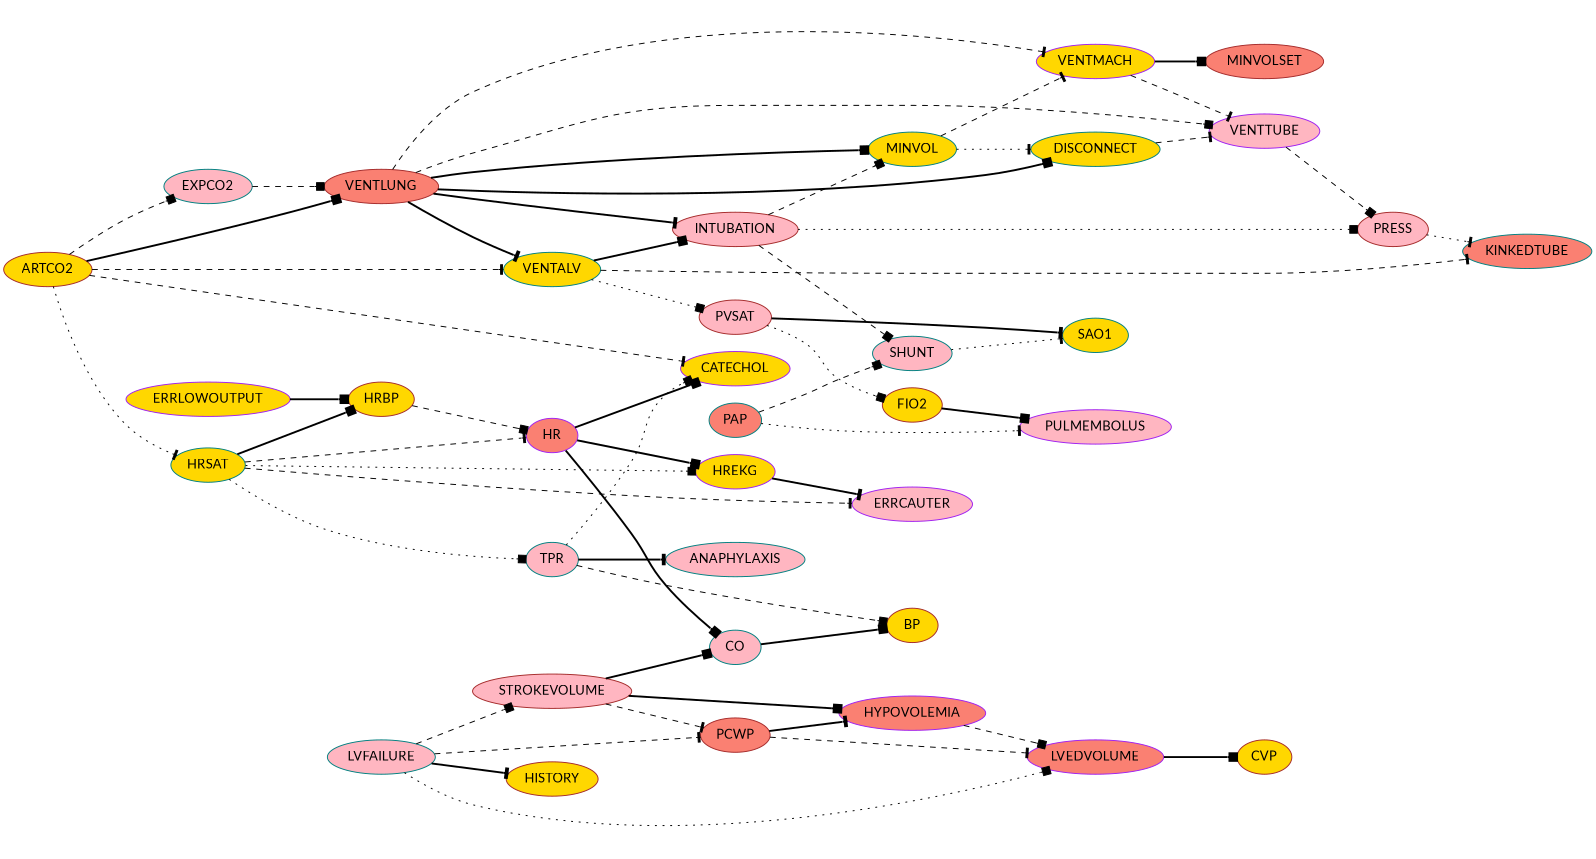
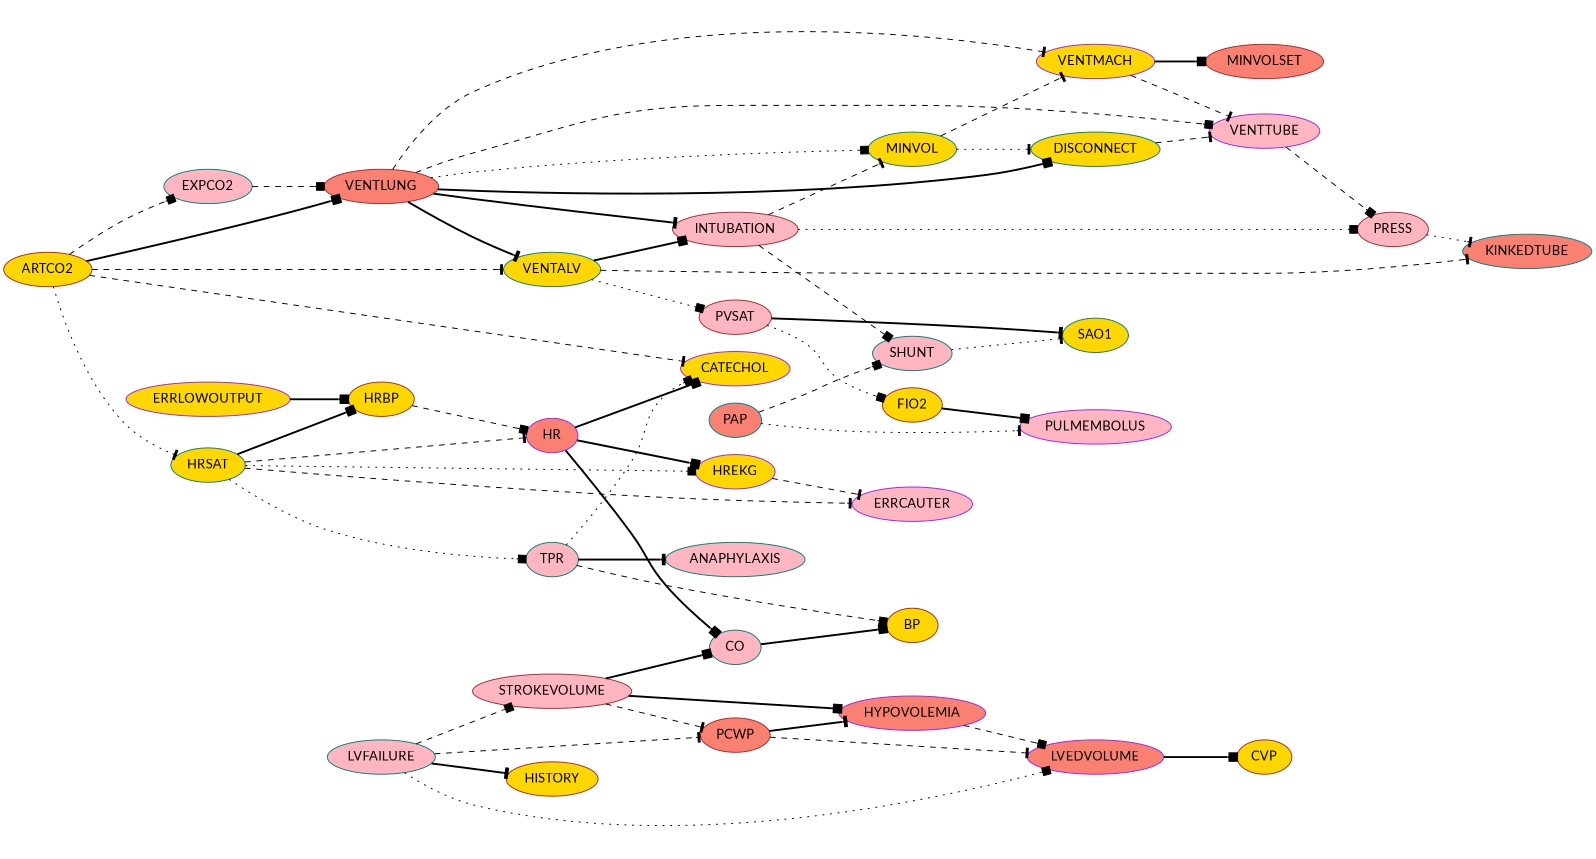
edge "VENTLUNG" -> "MINVOL": style bold -> dotted
edge "INTUBATION" -> "MINVOL": arrowhead box -> tee
edge "HREKG" -> "ERRCAUTER": style bold -> dashed
